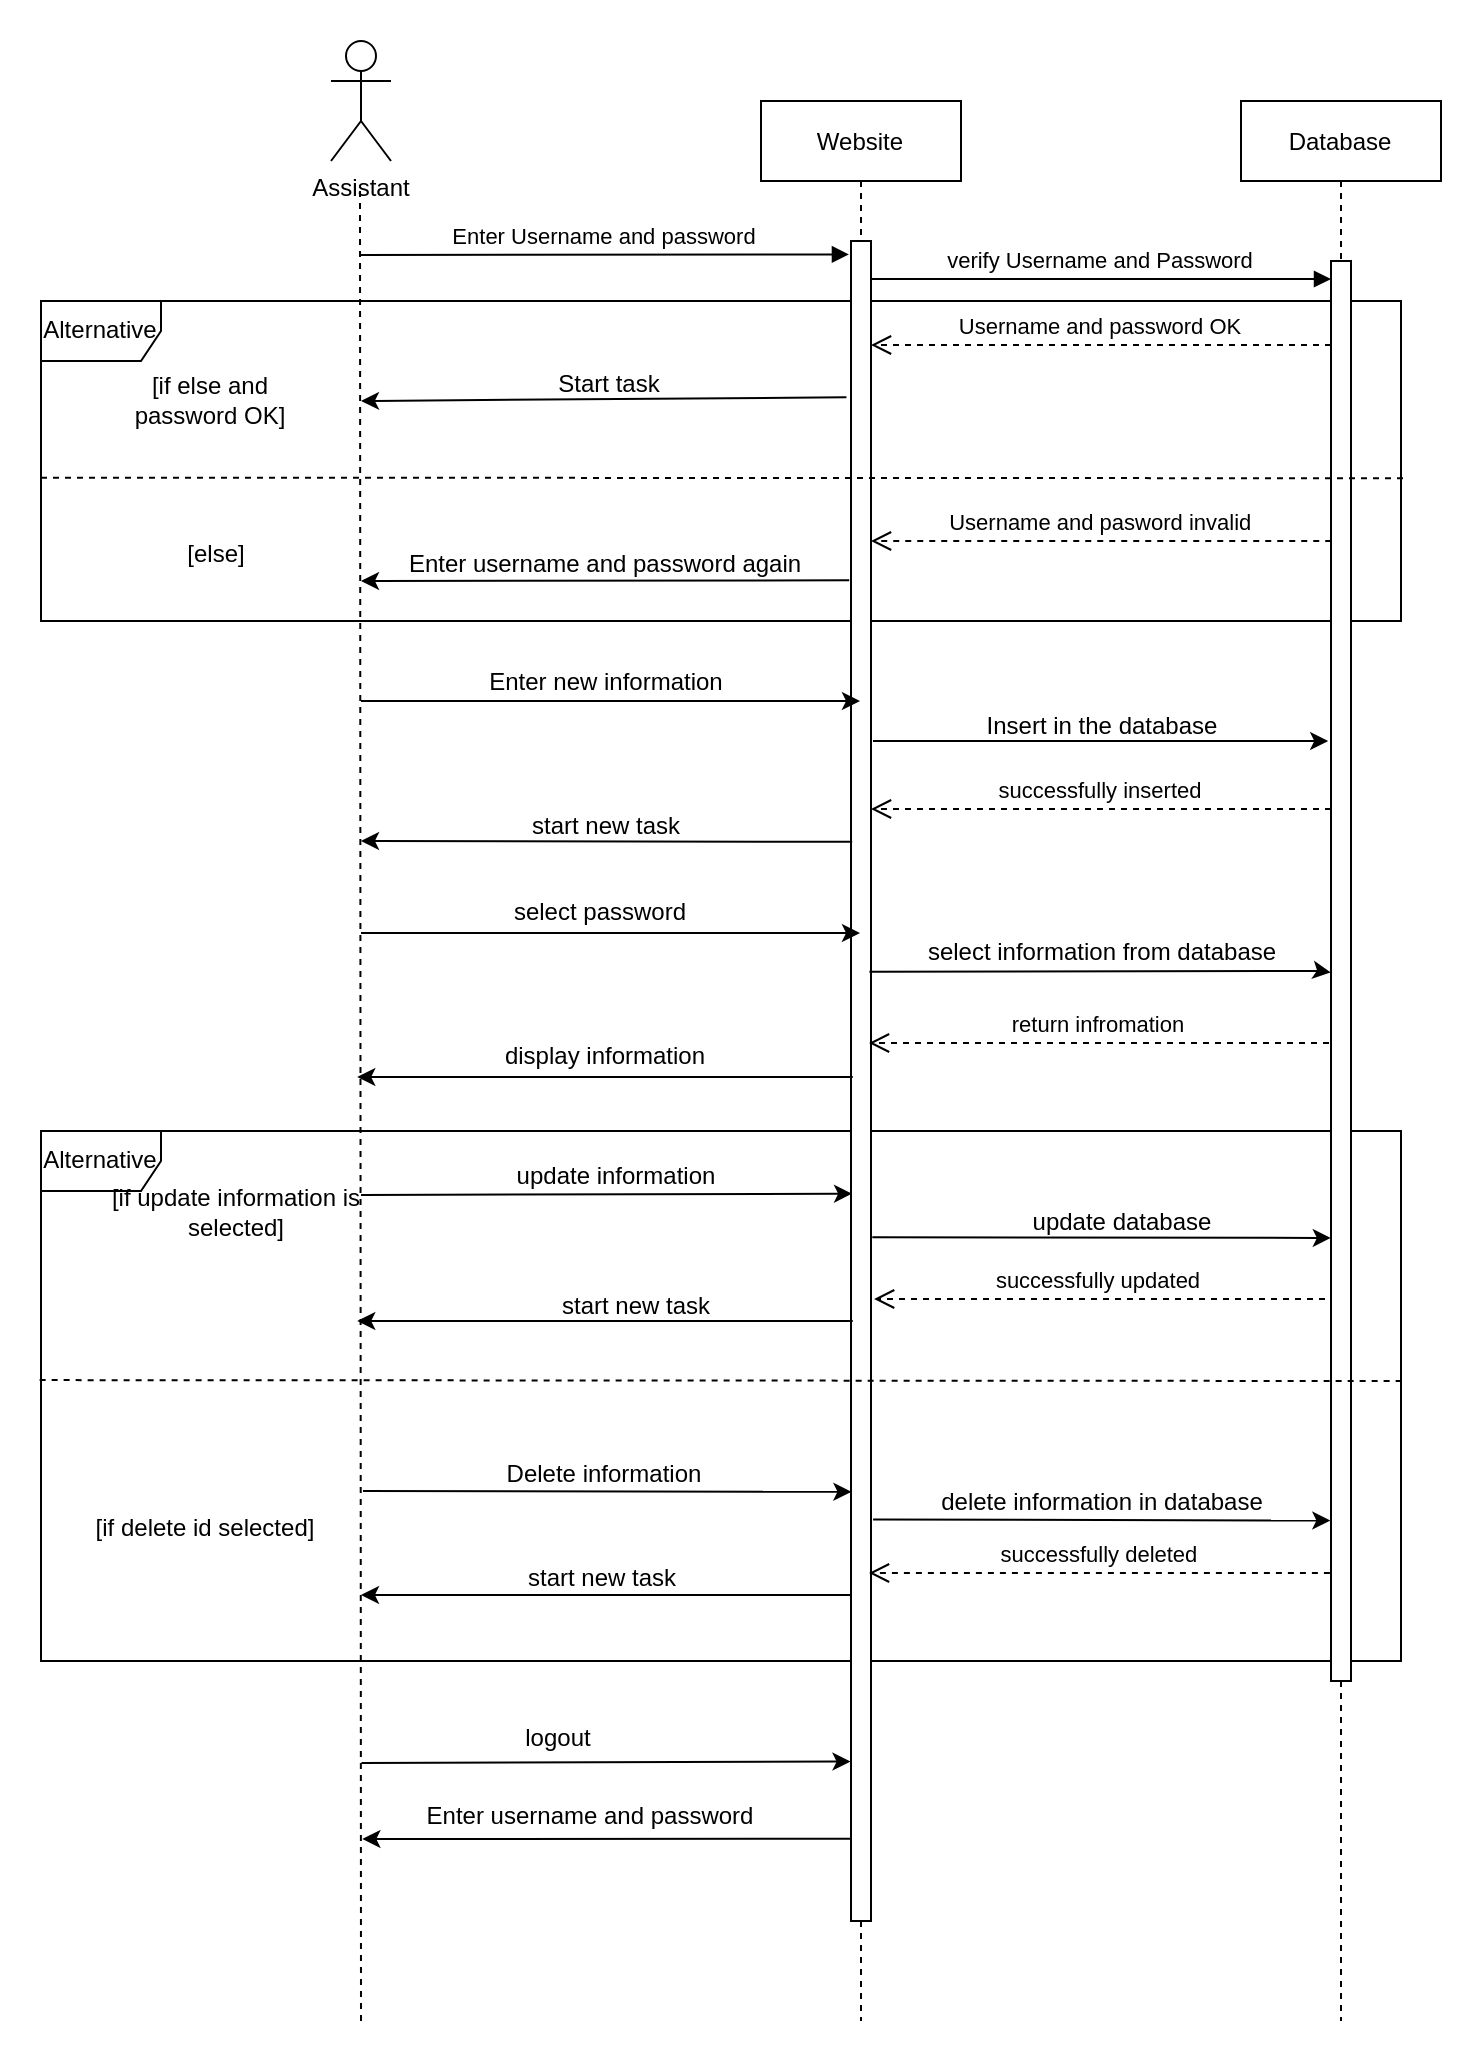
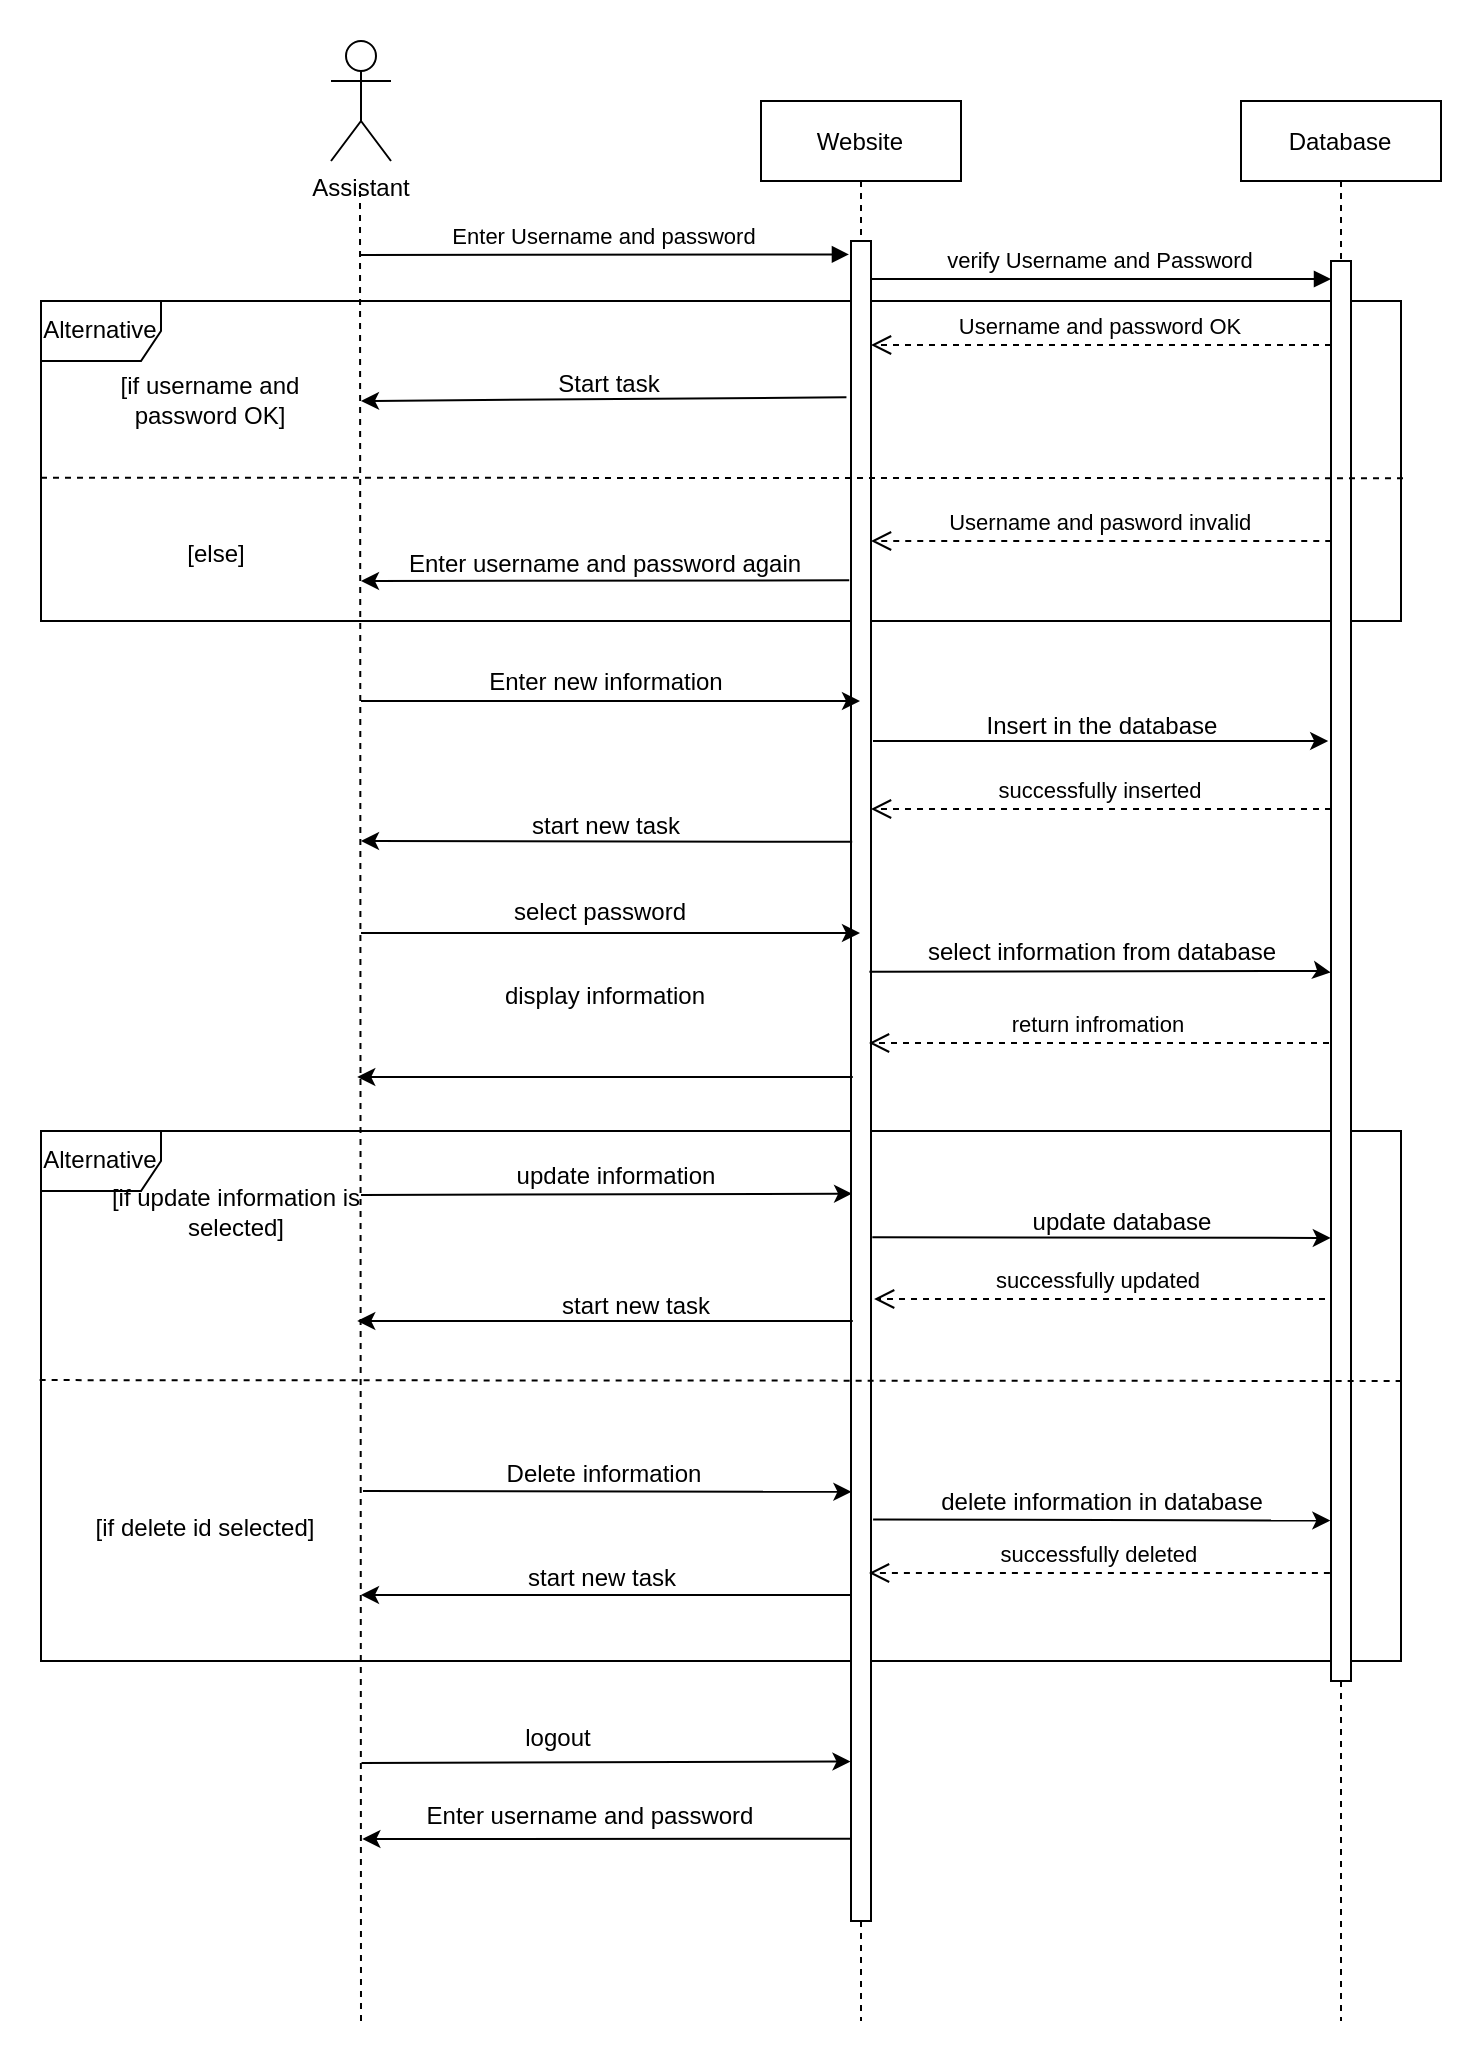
node "[if else and password OK]": label "[if else and password OK]" -> "[if username and password OK]"
node "display information": moved (606, 1057) -> (606, 997)
